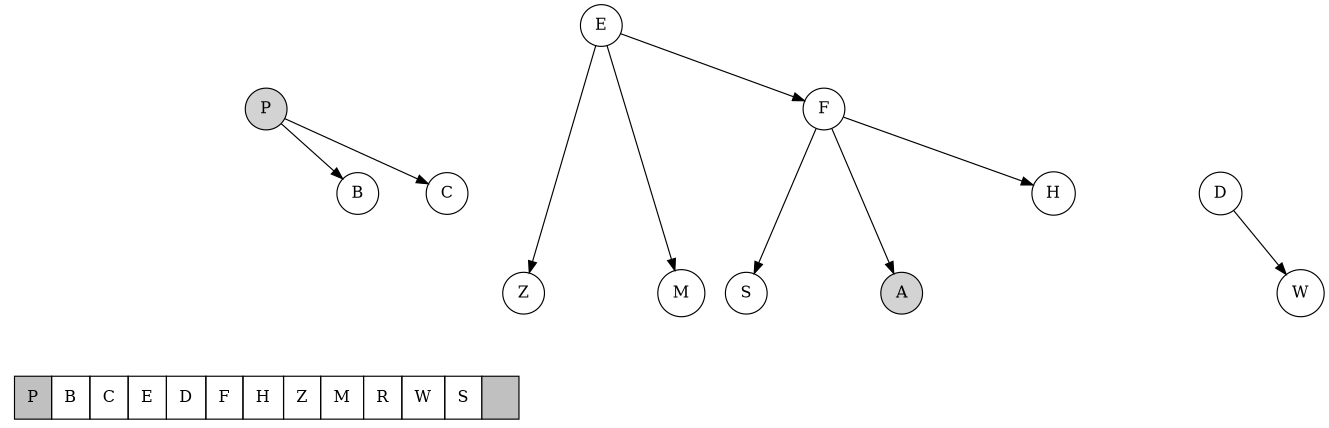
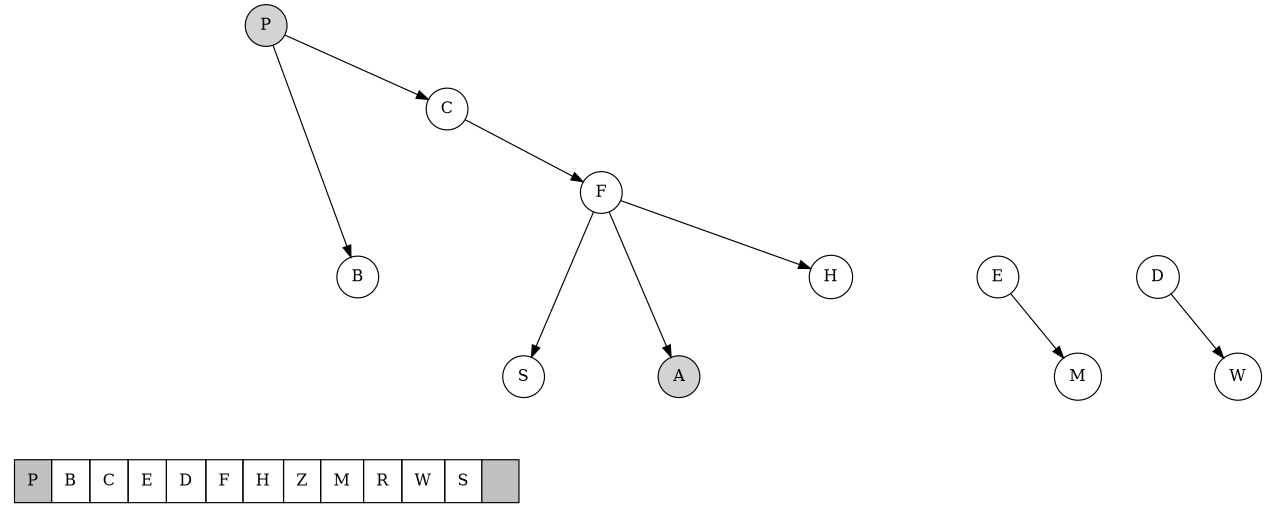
edge "E" -> "F": now "C" -> "F"
node "Z": removed
